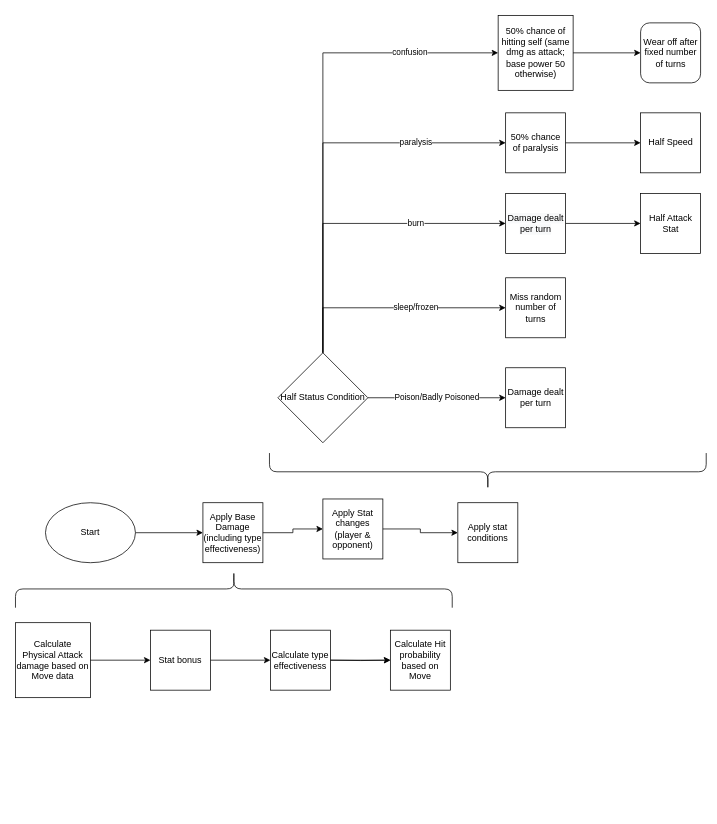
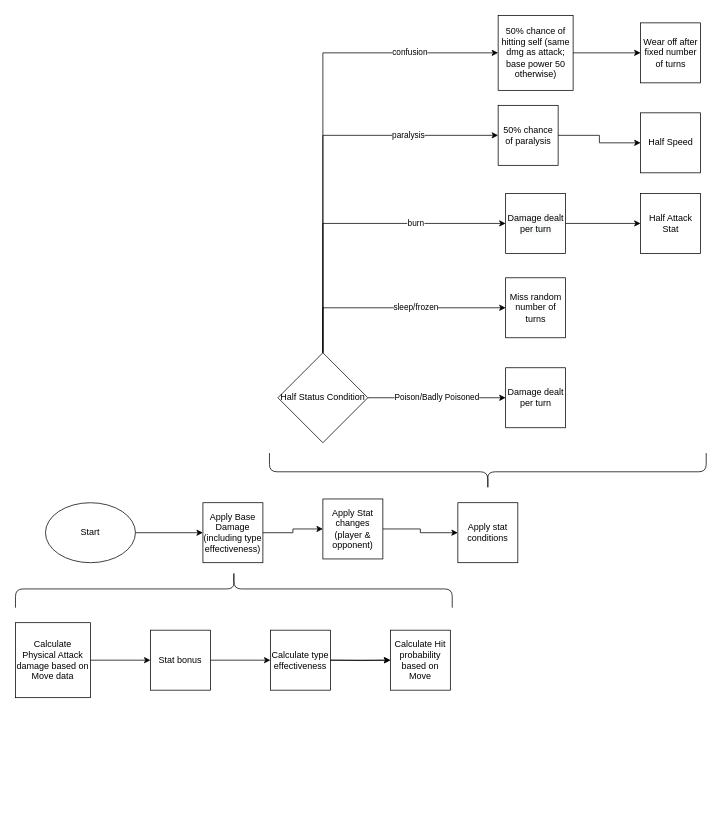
node "Wear off after fixed number of turns": shape rounded rectangle -> rectangle
node "50% chance of paralysis": moved (536, 143) -> (528, 135)
